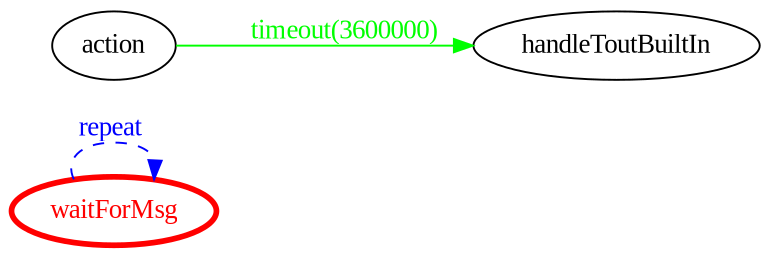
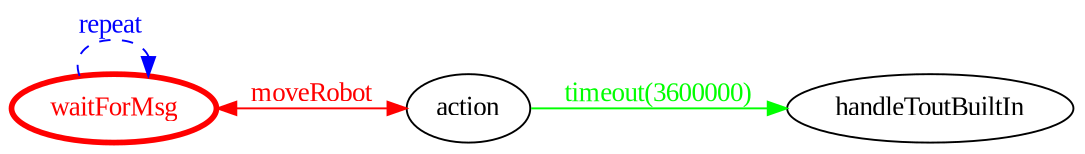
edge "waitForMsg" -- "action": added, label "moveRobot"
